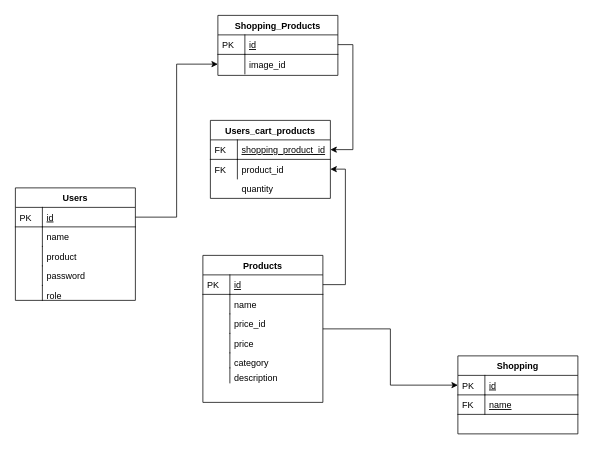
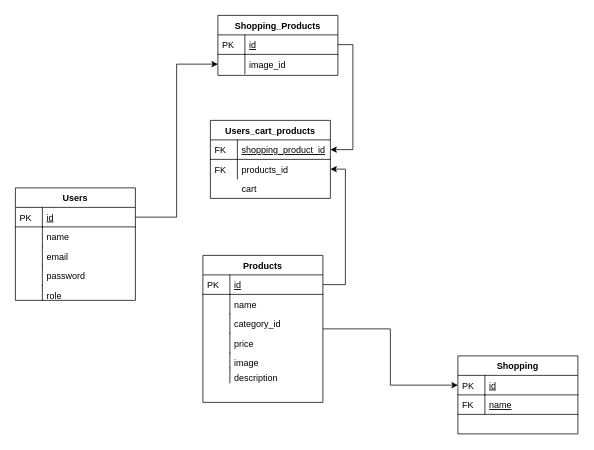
node "product_id": label "product_id" -> "products_id"
node "quantity": label "quantity" -> "cart"
node "product": label "product" -> "email"
node "price_id": label "price_id" -> "category_id"
node "category": label "category" -> "image"
